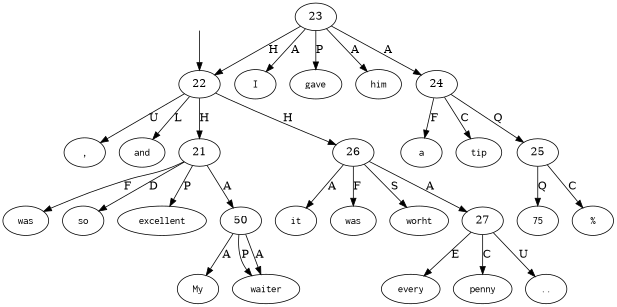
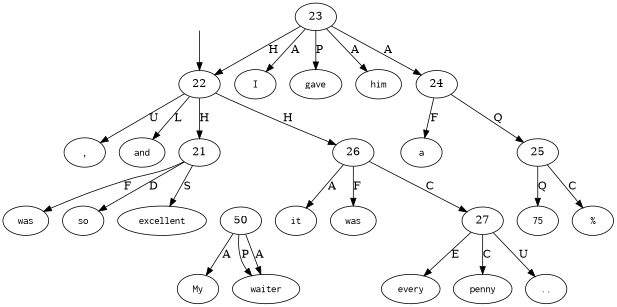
node "tip": removed
edge "21" -> "50": removed, label "A"
edge "21" -> "excellent": label "P" -> "S"
edge "26" -> "27": label "A" -> "C"
node "worht": removed
